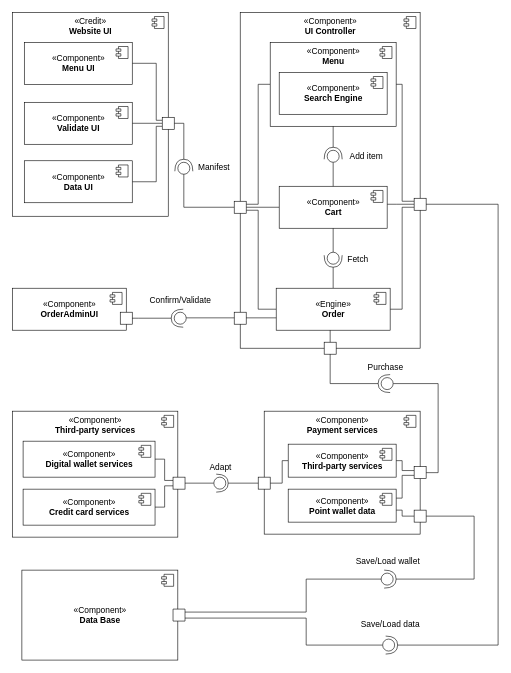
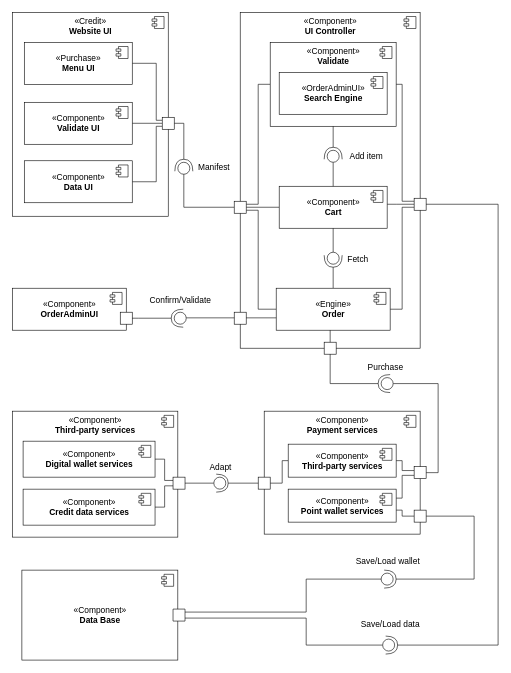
node "«Component»Menu": label "«Component»Menu" -> "«Component»Validate"
node "«Component»Menu UI": label "«Component»Menu UI" -> "«Purchase»Menu UI"
node "«Component»Search Engine": label "«Component»Search Engine" -> "«OrderAdminUI»Search Engine"
node "«Component»Point wallet data": label "«Component»Point wallet data" -> "«Component»Point wallet services"
node "«Component»Credit card services": label "«Component»Credit card services" -> "«Component»Credit data services"
